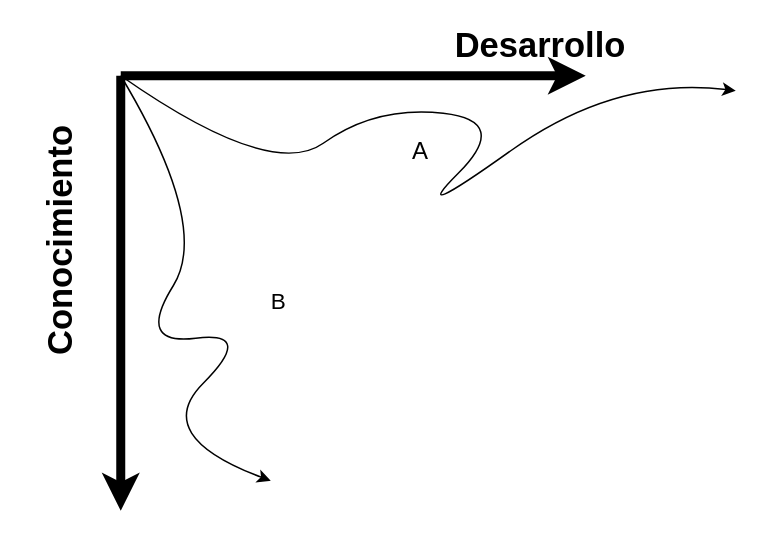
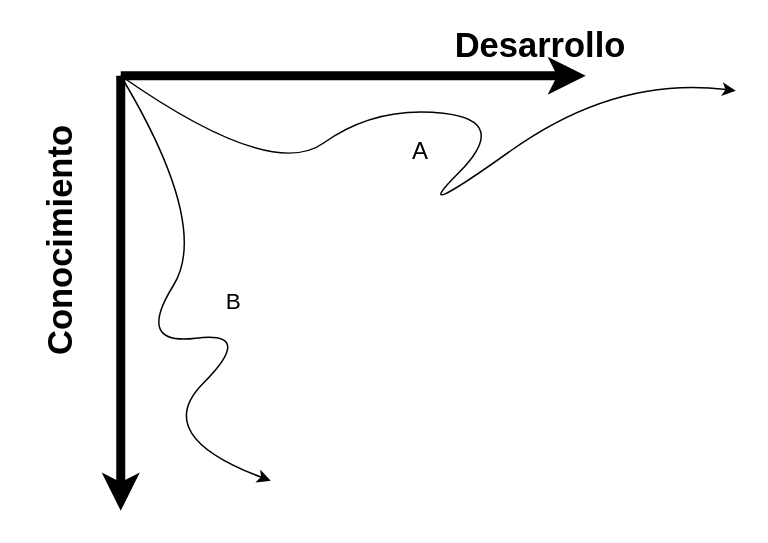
node "B": moved (278, 301) -> (233, 301)
